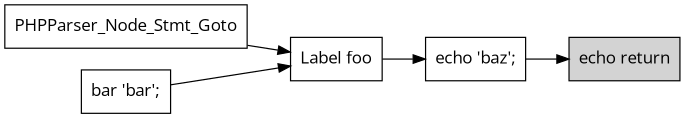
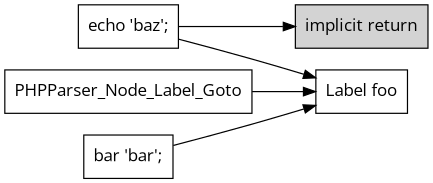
node "PHPParser_Node_Stmt_Goto": label "PHPParser_Node_Stmt_Goto" -> "PHPParser_Node_Label_Goto"
edge "Label foo" -> "echo 'baz';": reversed
node "echo return": label "echo return" -> "implicit return"
